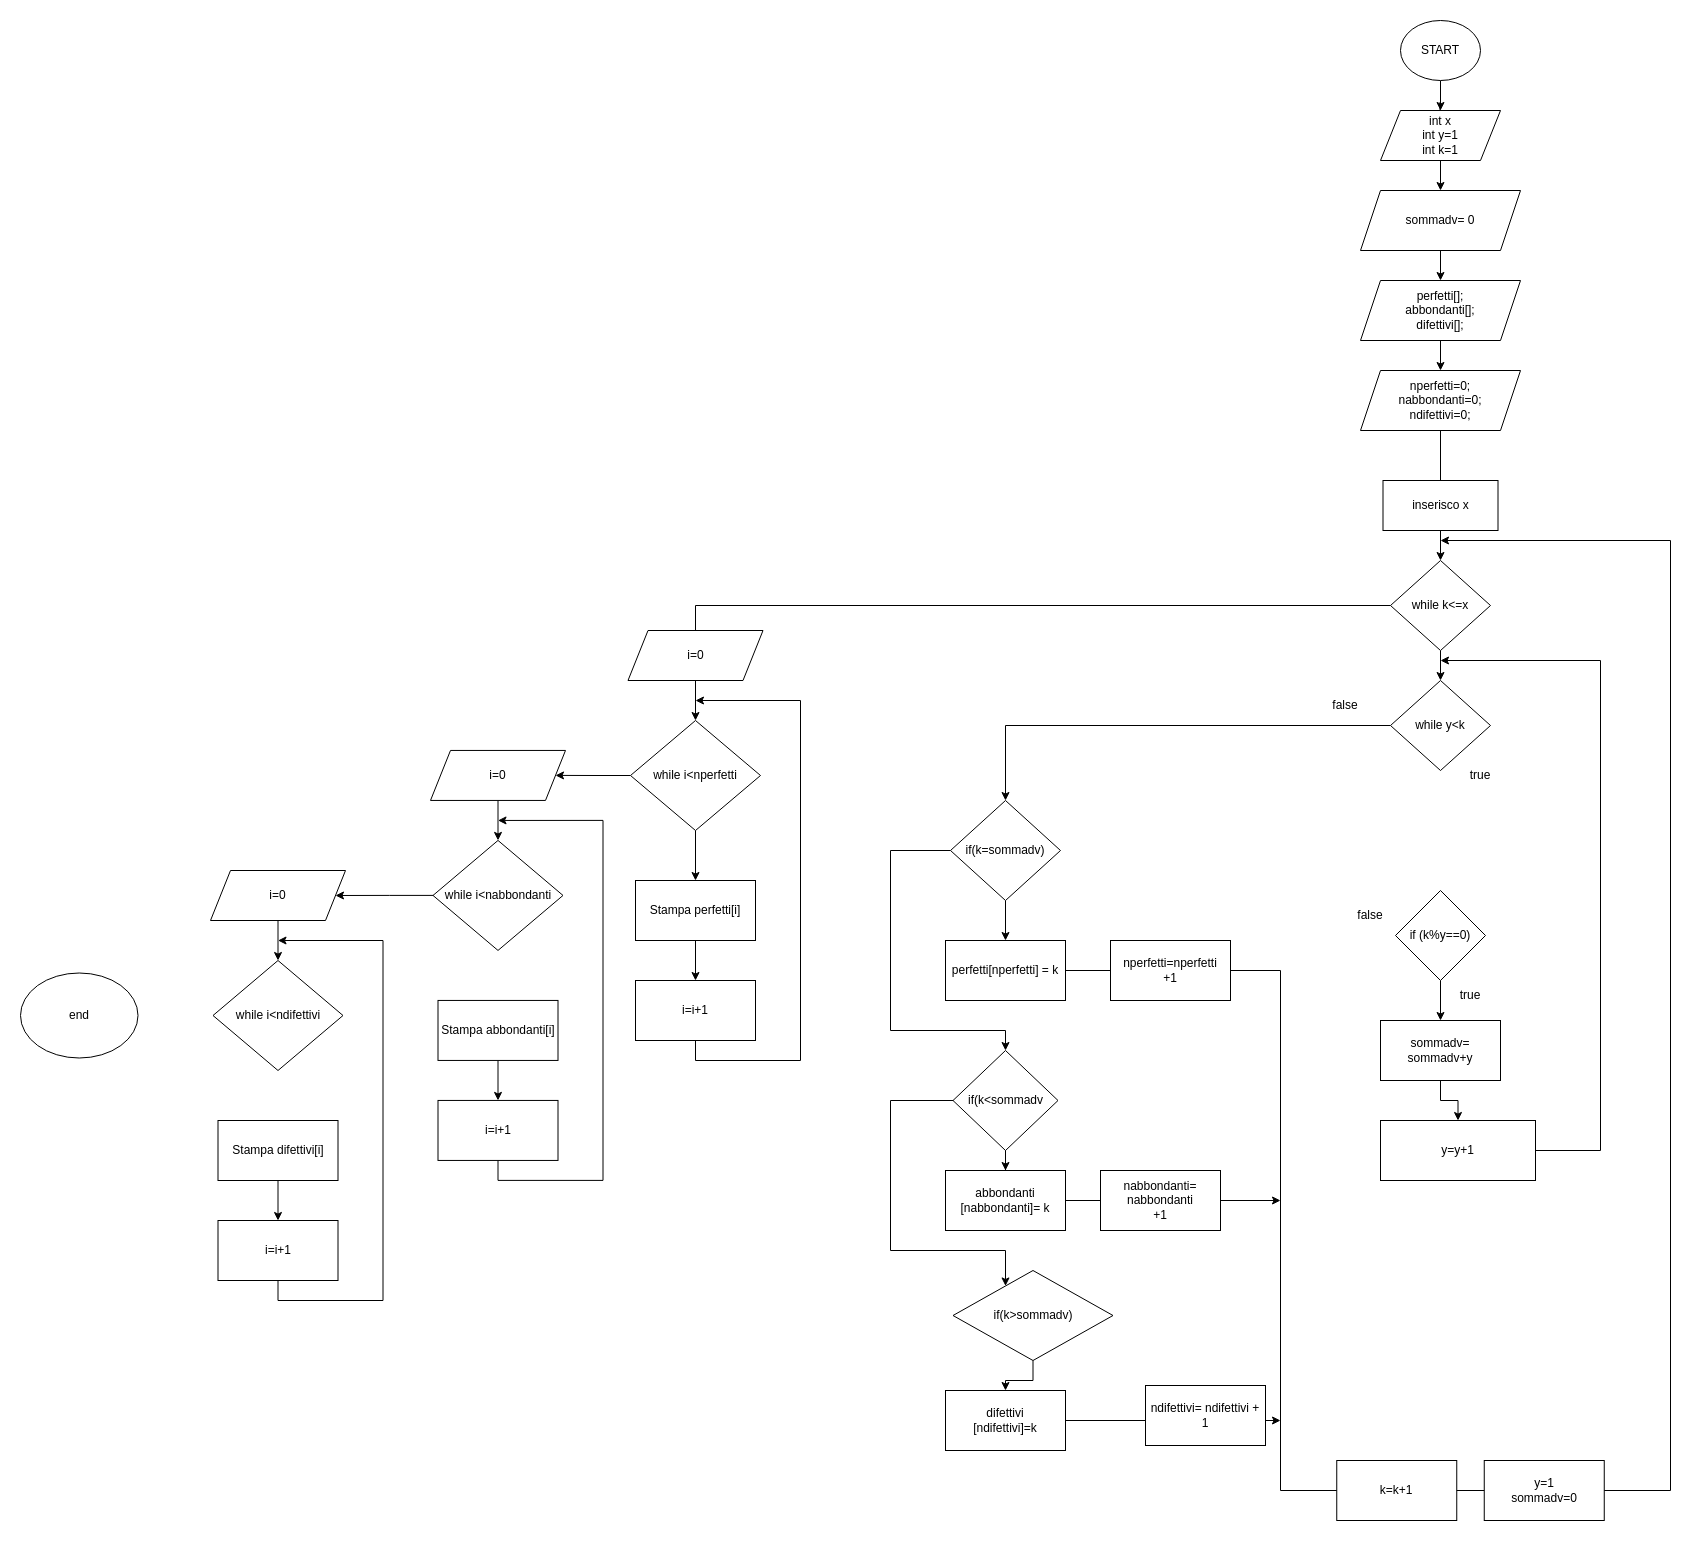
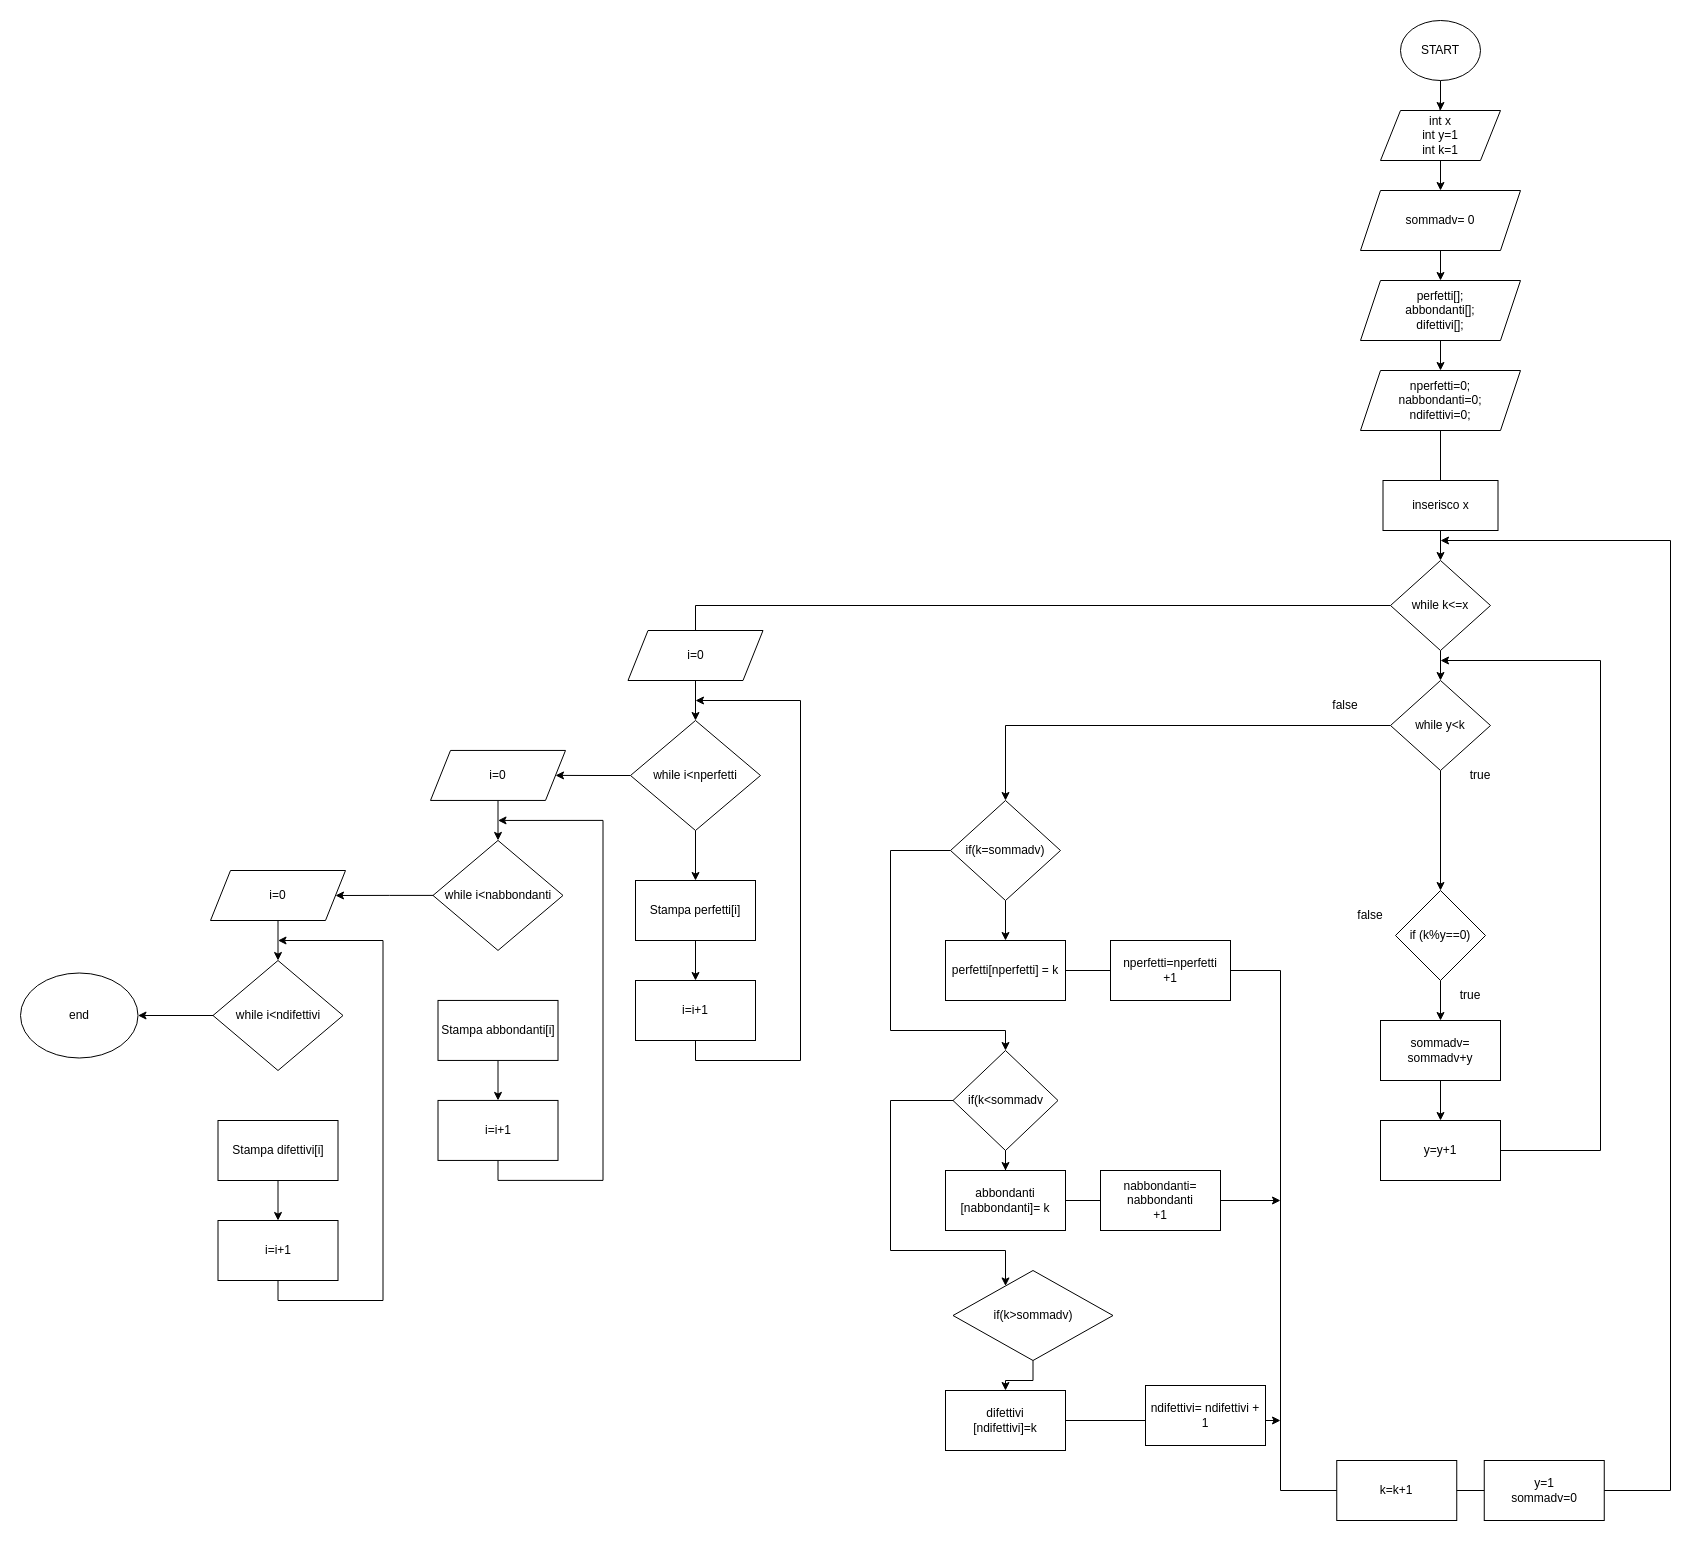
edge "while y<k" -> "if (k%y==0)": added
edge "while i<ndifettivi" -> "end": added
node "y=y+1": size 155x60 -> 120x60
